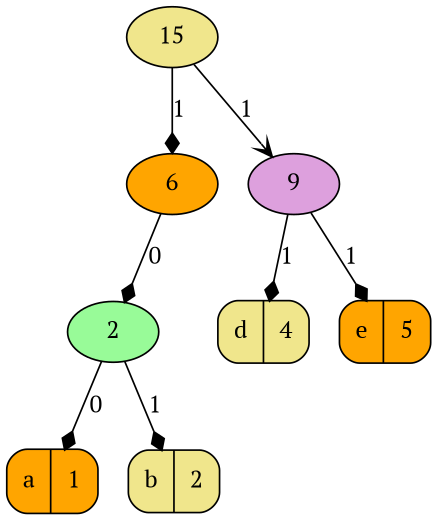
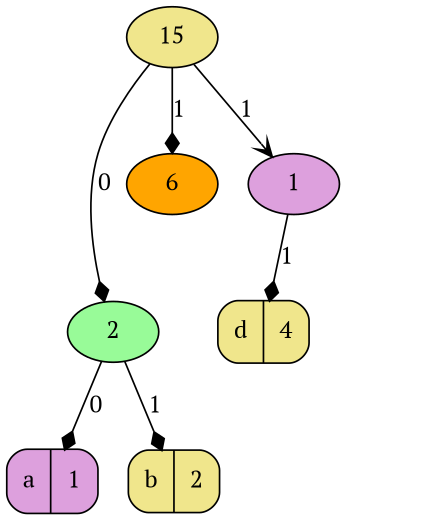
node "9": label "9" -> "1"
edge "6" -> "2": now "15" -> "2"
node "e": removed
node "a": fillcolor orange -> plum
